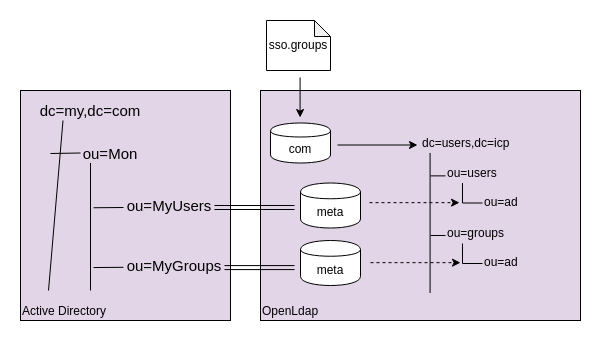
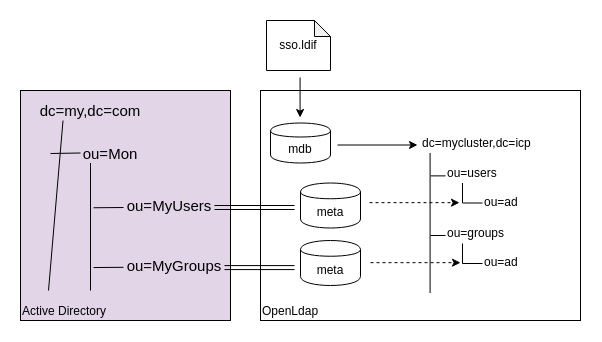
node "sso.groups": label "sso.groups" -> "sso.ldif"
node "dc=users,dc=icp": label "dc=users,dc=icp" -> "dc=mycluster,dc=icp"
node "com": label "com" -> "mdb"
node "OpenLdap": fillcolor #e1d5e7 -> #ffffff
